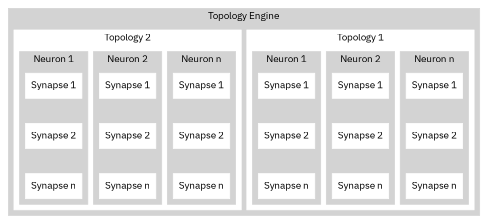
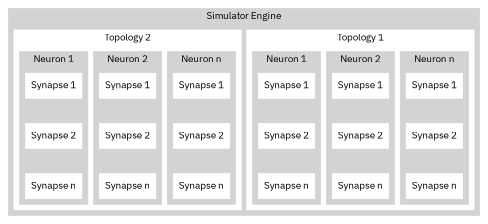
cluster "Topology Engine": label "Topology Engine" -> "Simulator Engine"
